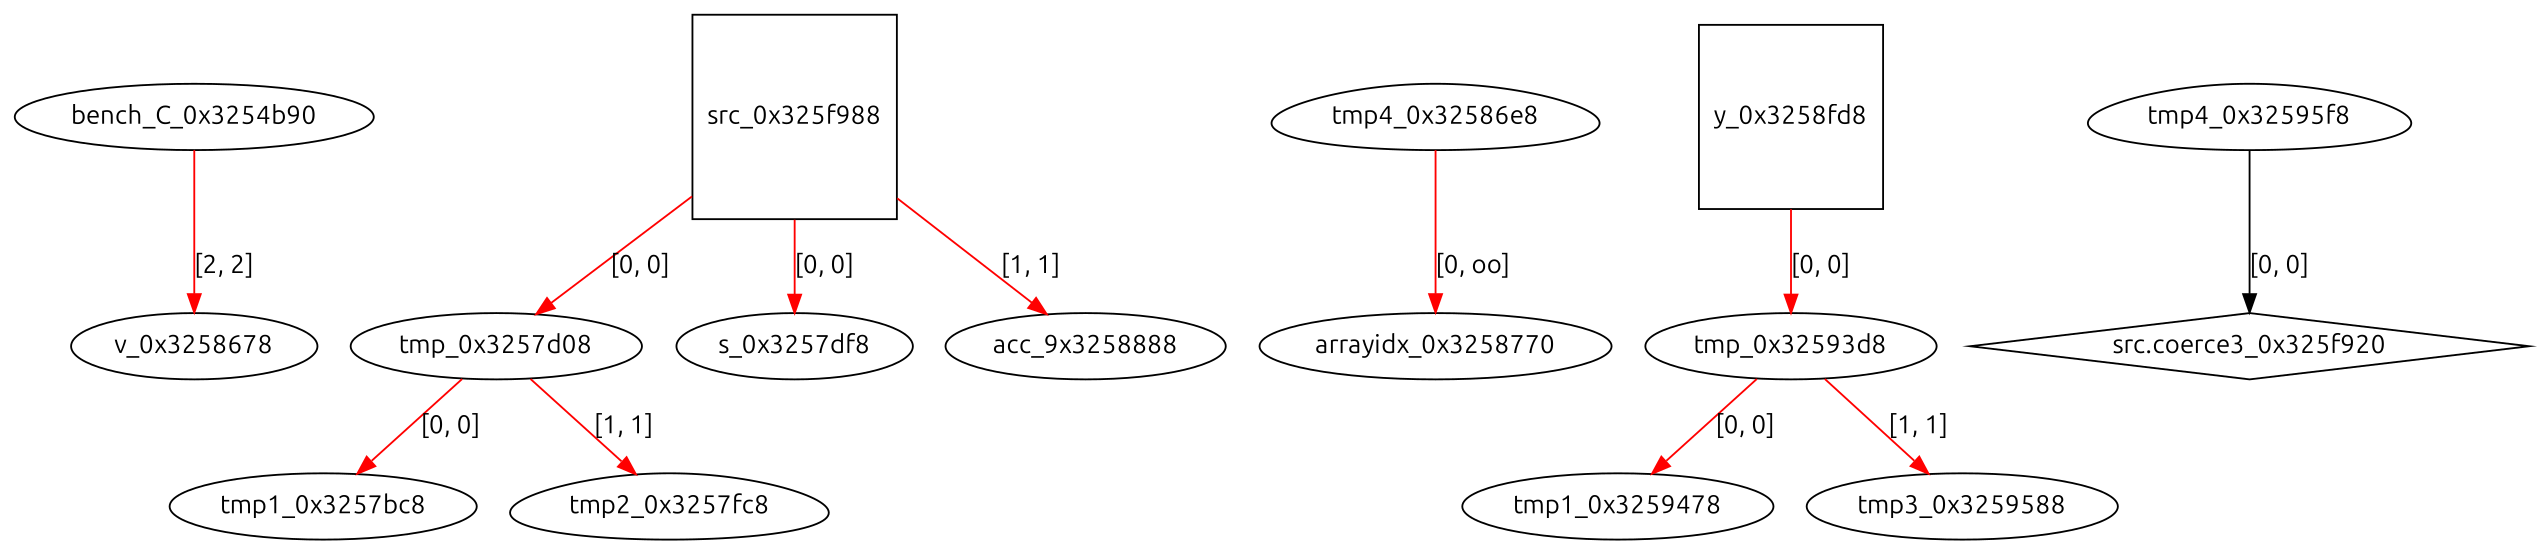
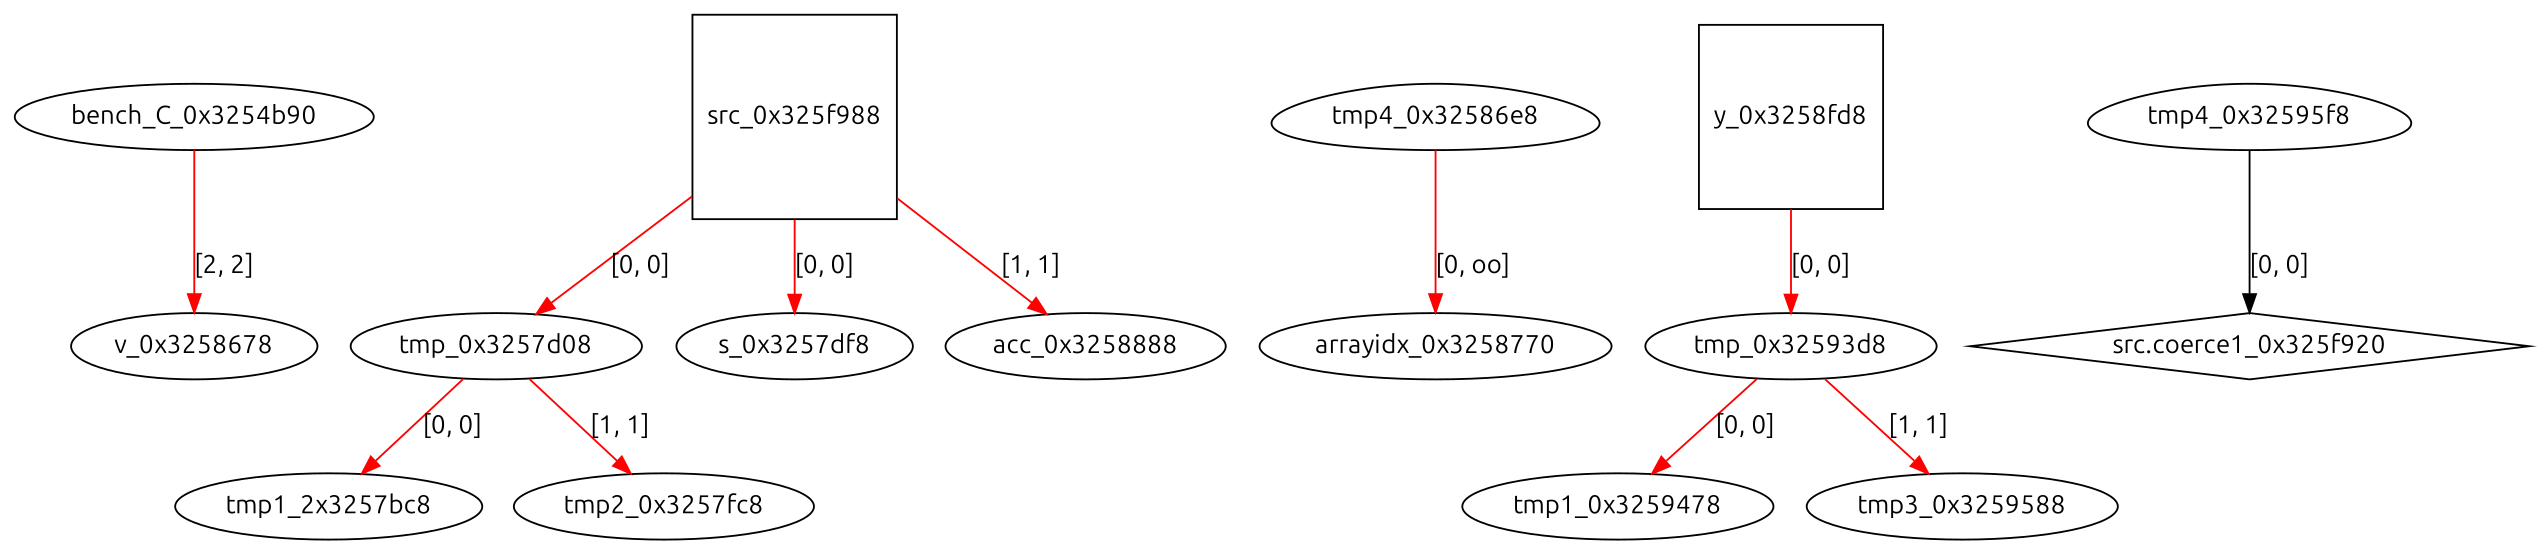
node "acc_9x3258888": label "acc_9x3258888" -> "acc_0x3258888"
node "src.coerce3_0x325f920": label "src.coerce3_0x325f920" -> "src.coerce1_0x325f920"
node "tmp1_0x3257bc8": label "tmp1_0x3257bc8" -> "tmp1_2x3257bc8"
node "tmp2_0x3257fc8": shape egg -> ellipse
